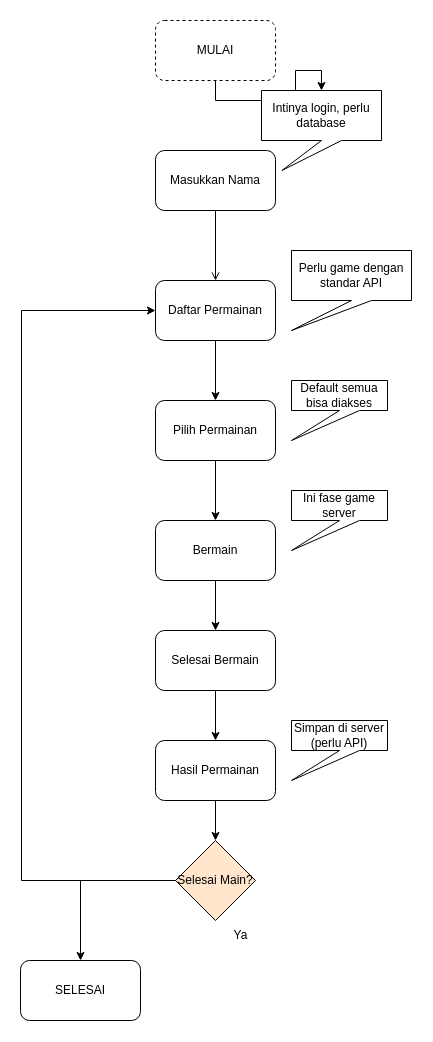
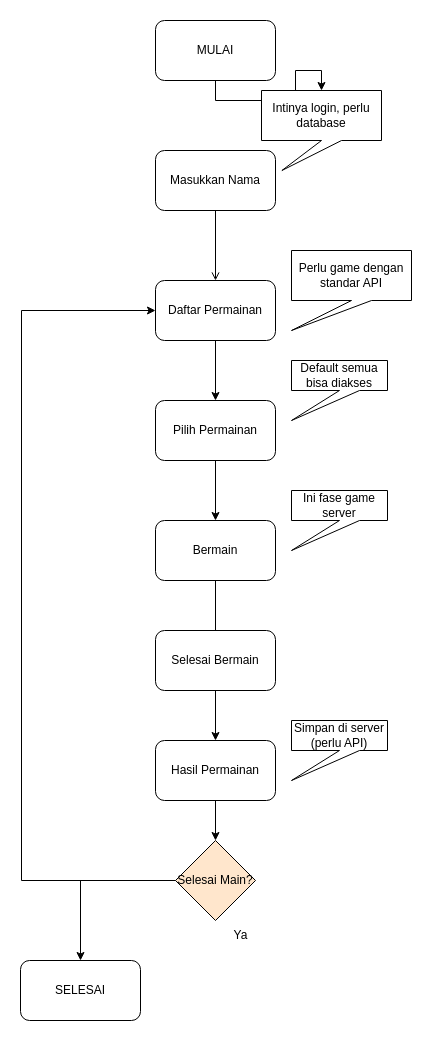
node "MULAI": style dashed -> solid
node "Default semua bisa diakses": moved (340, 411) -> (340, 391)
edge "Bermain" -> "Selesai Bermain": arrowhead classic -> none
